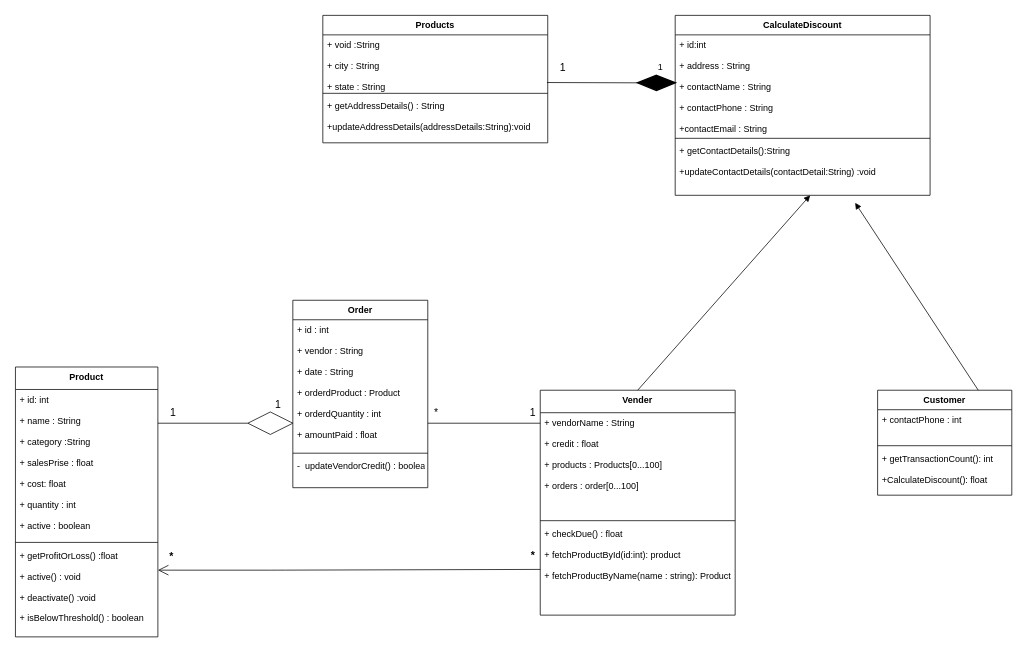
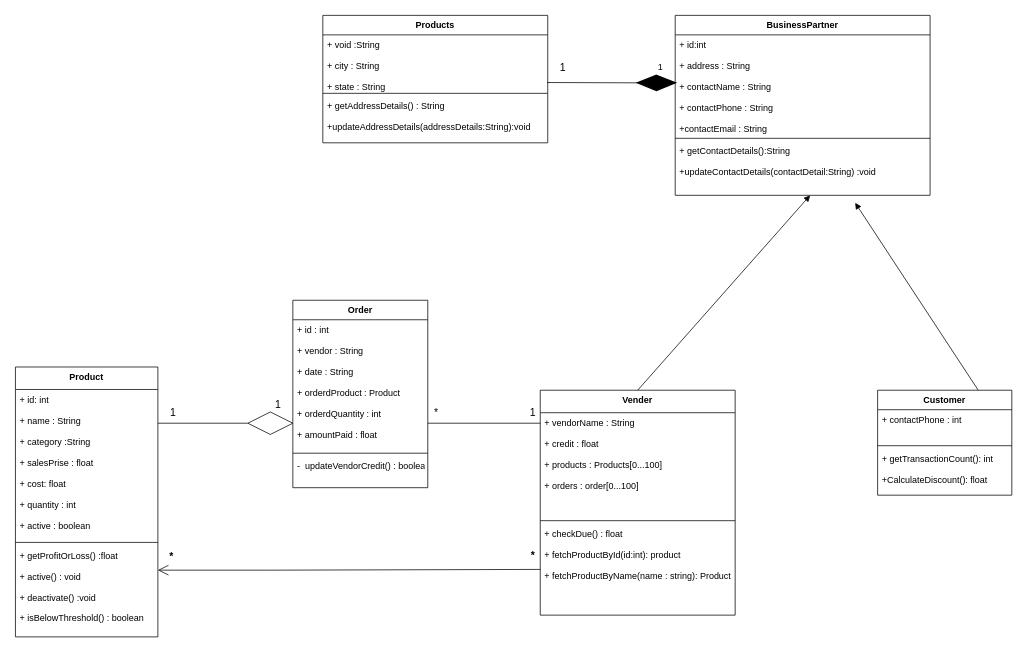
node "CalculateDiscount": label "CalculateDiscount" -> "BusinessPartner"
